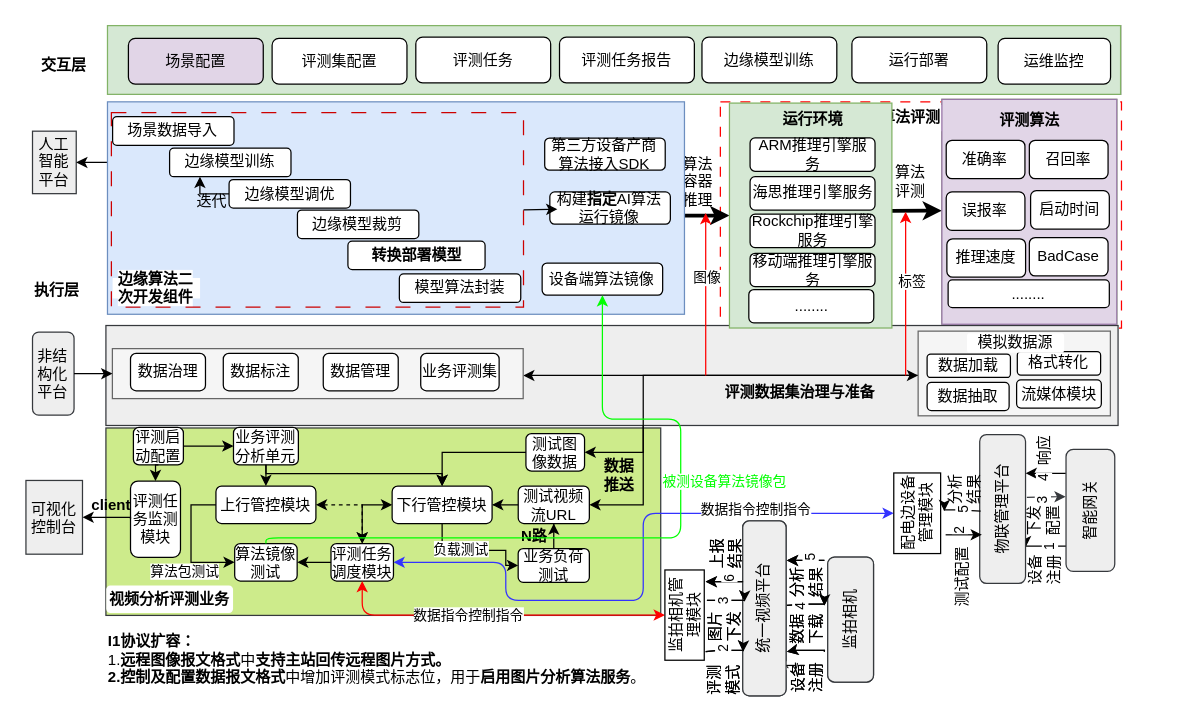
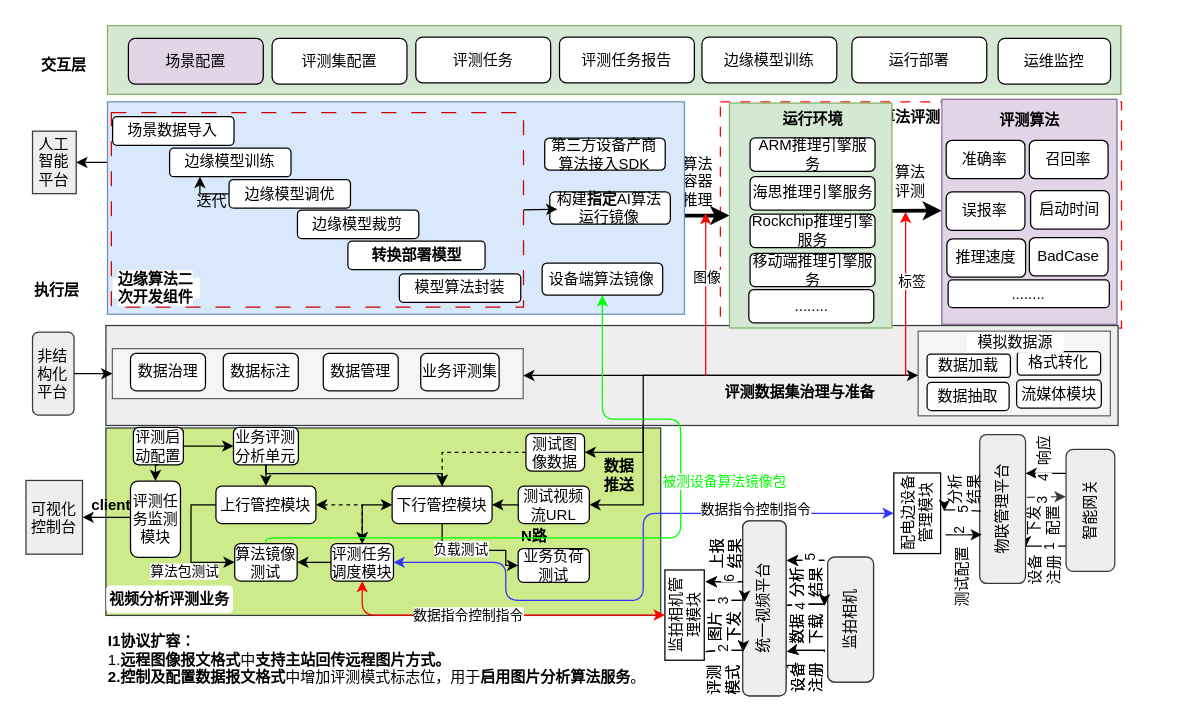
edge "测试图像数据" -> "下行管控模块": style solid -> dashed
edge "业务负荷测试" -> "测试视频流URL": removed
